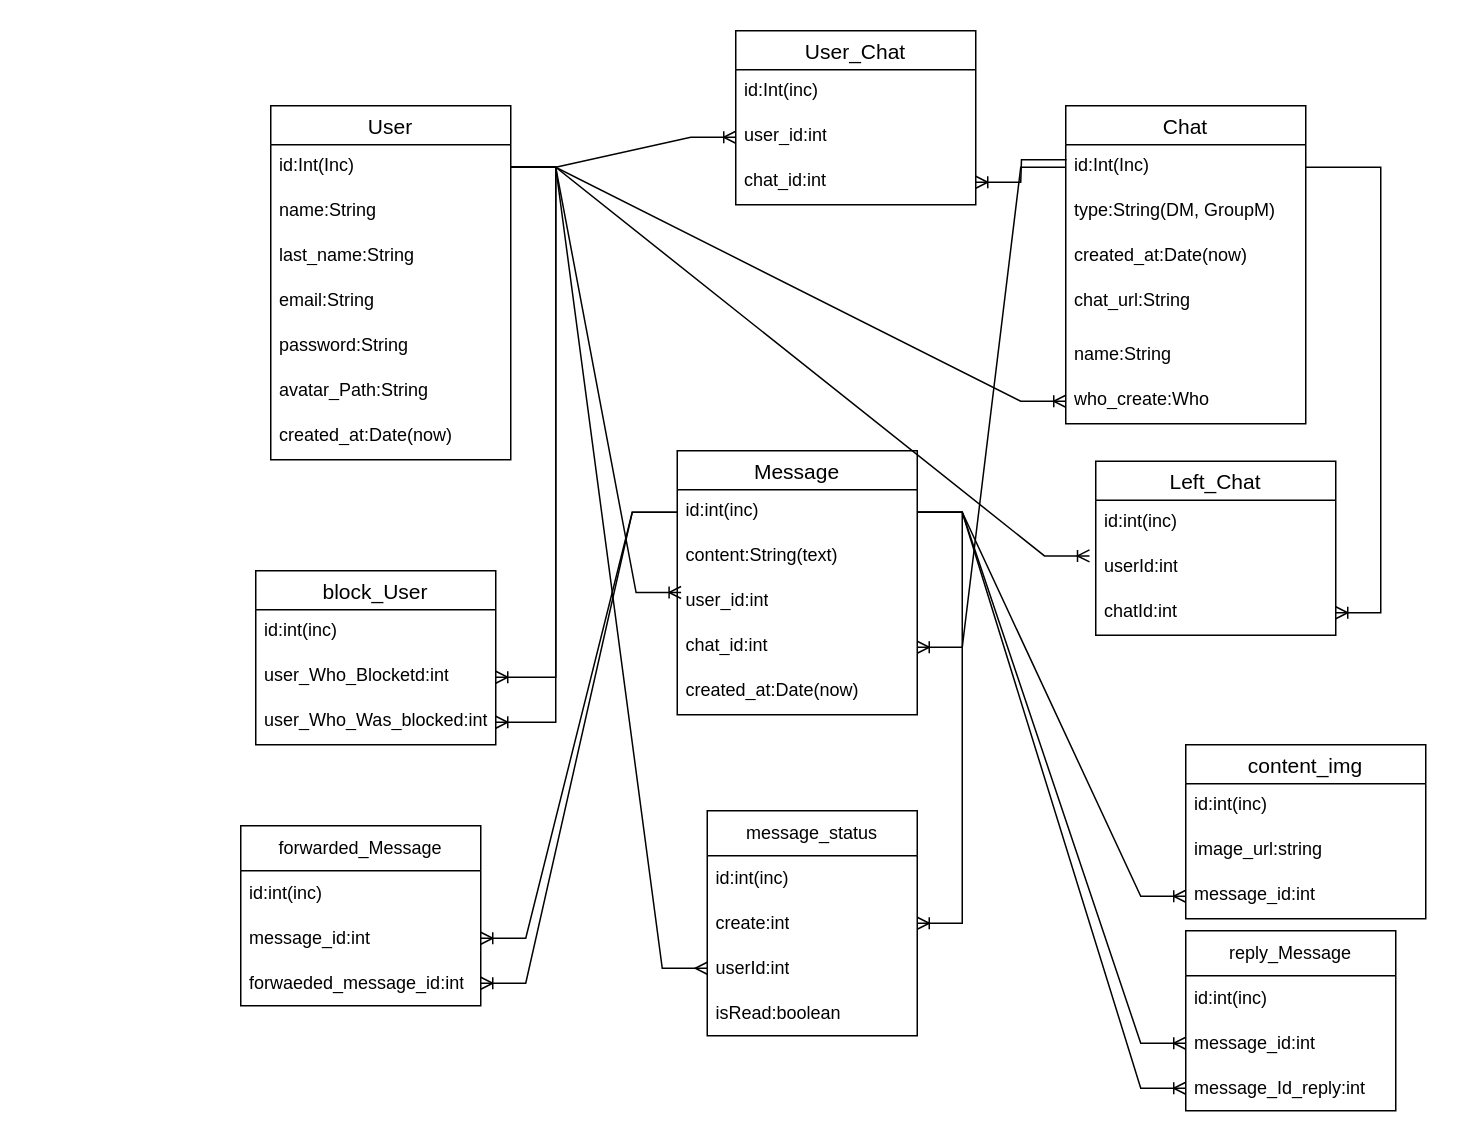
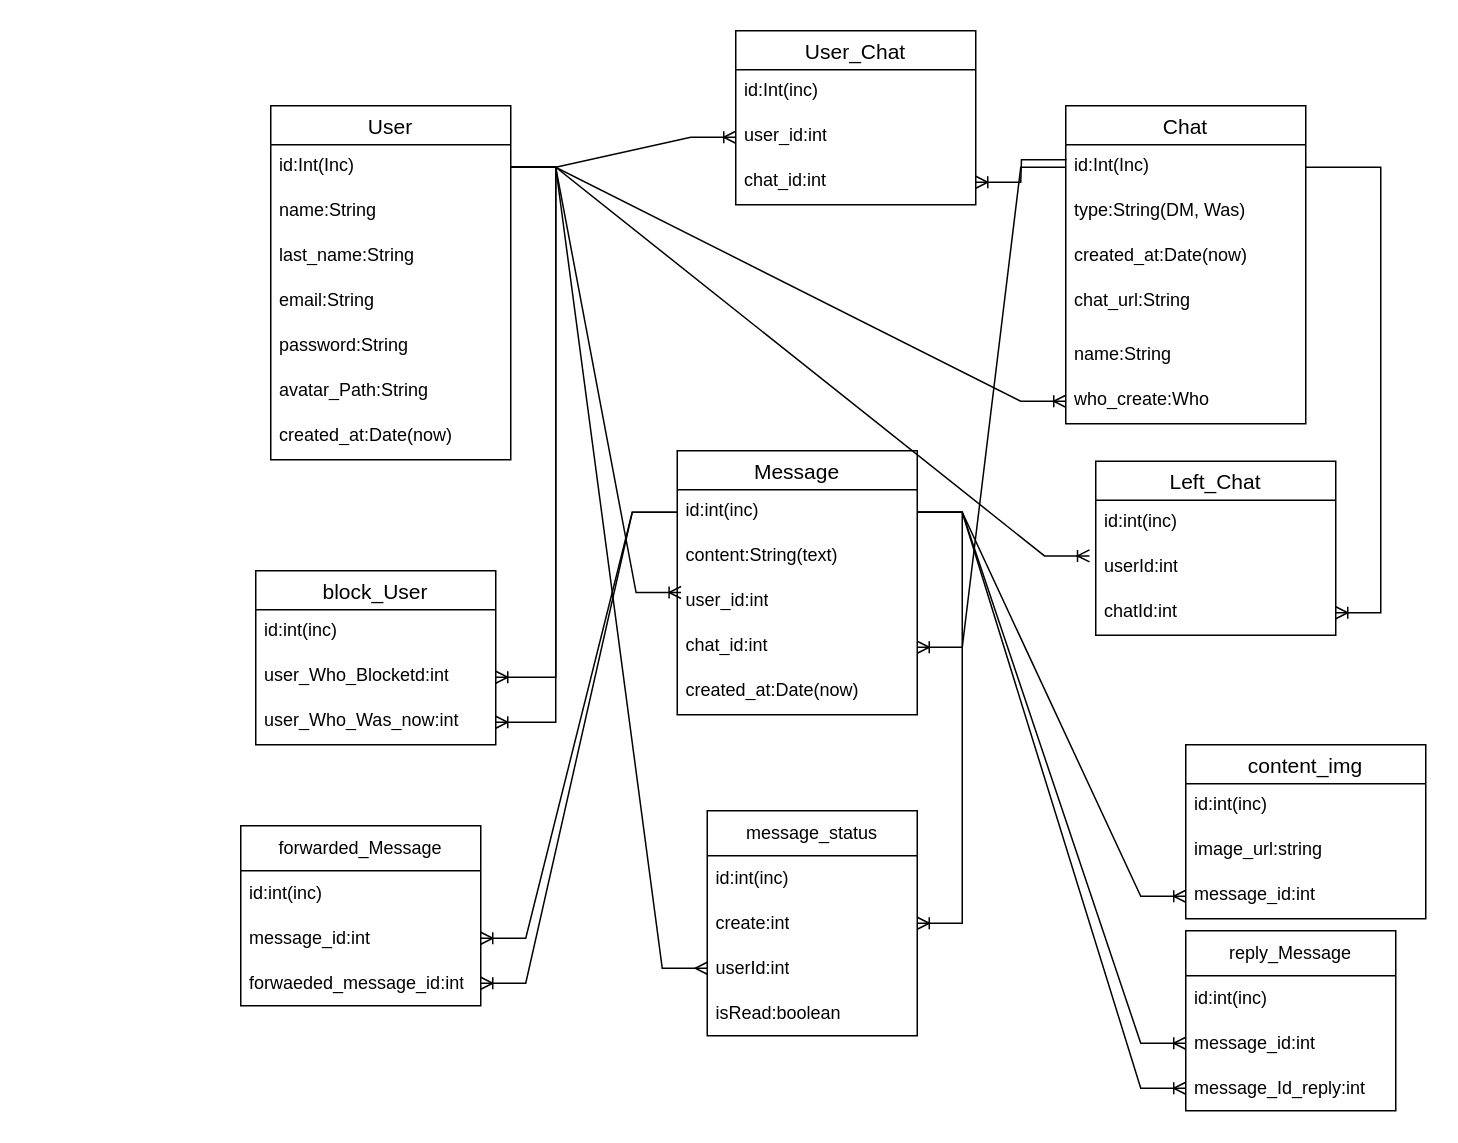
node "type:String(DM, GroupM)": label "type:String(DM, GroupM)" -> "type:String(DM, Was)"
node "user_Who_Was_blocked:int": label "user_Who_Was_blocked:int" -> "user_Who_Was_now:int"
